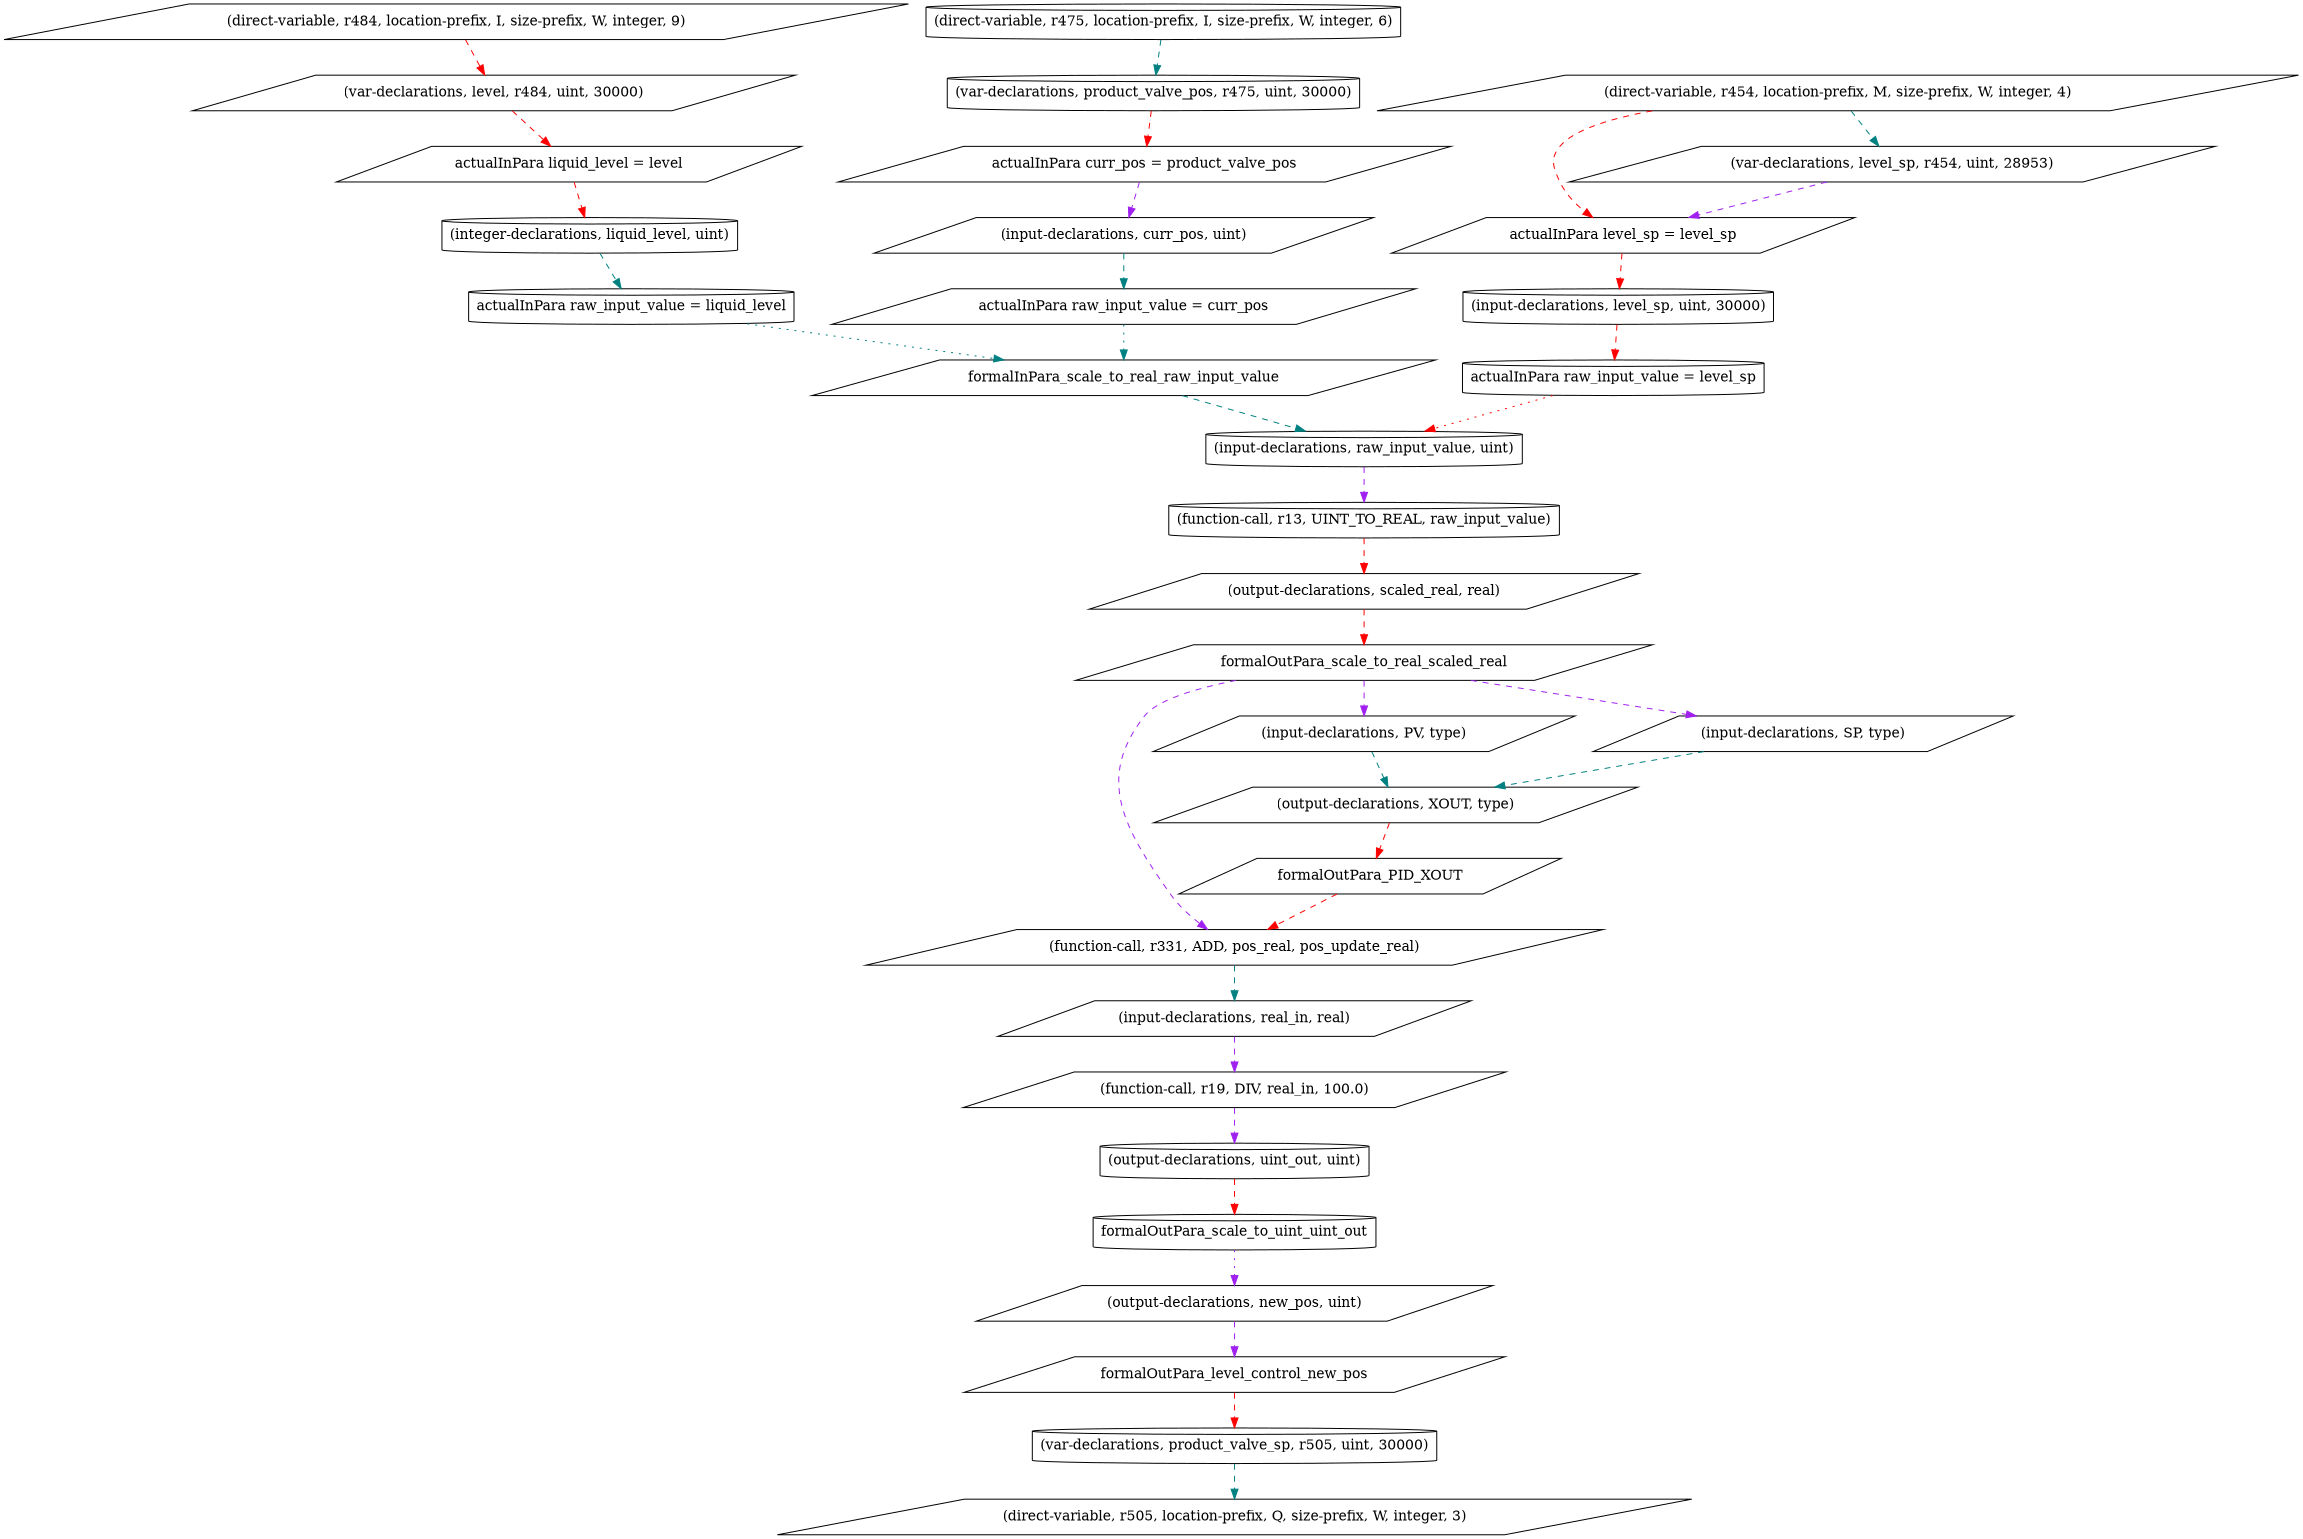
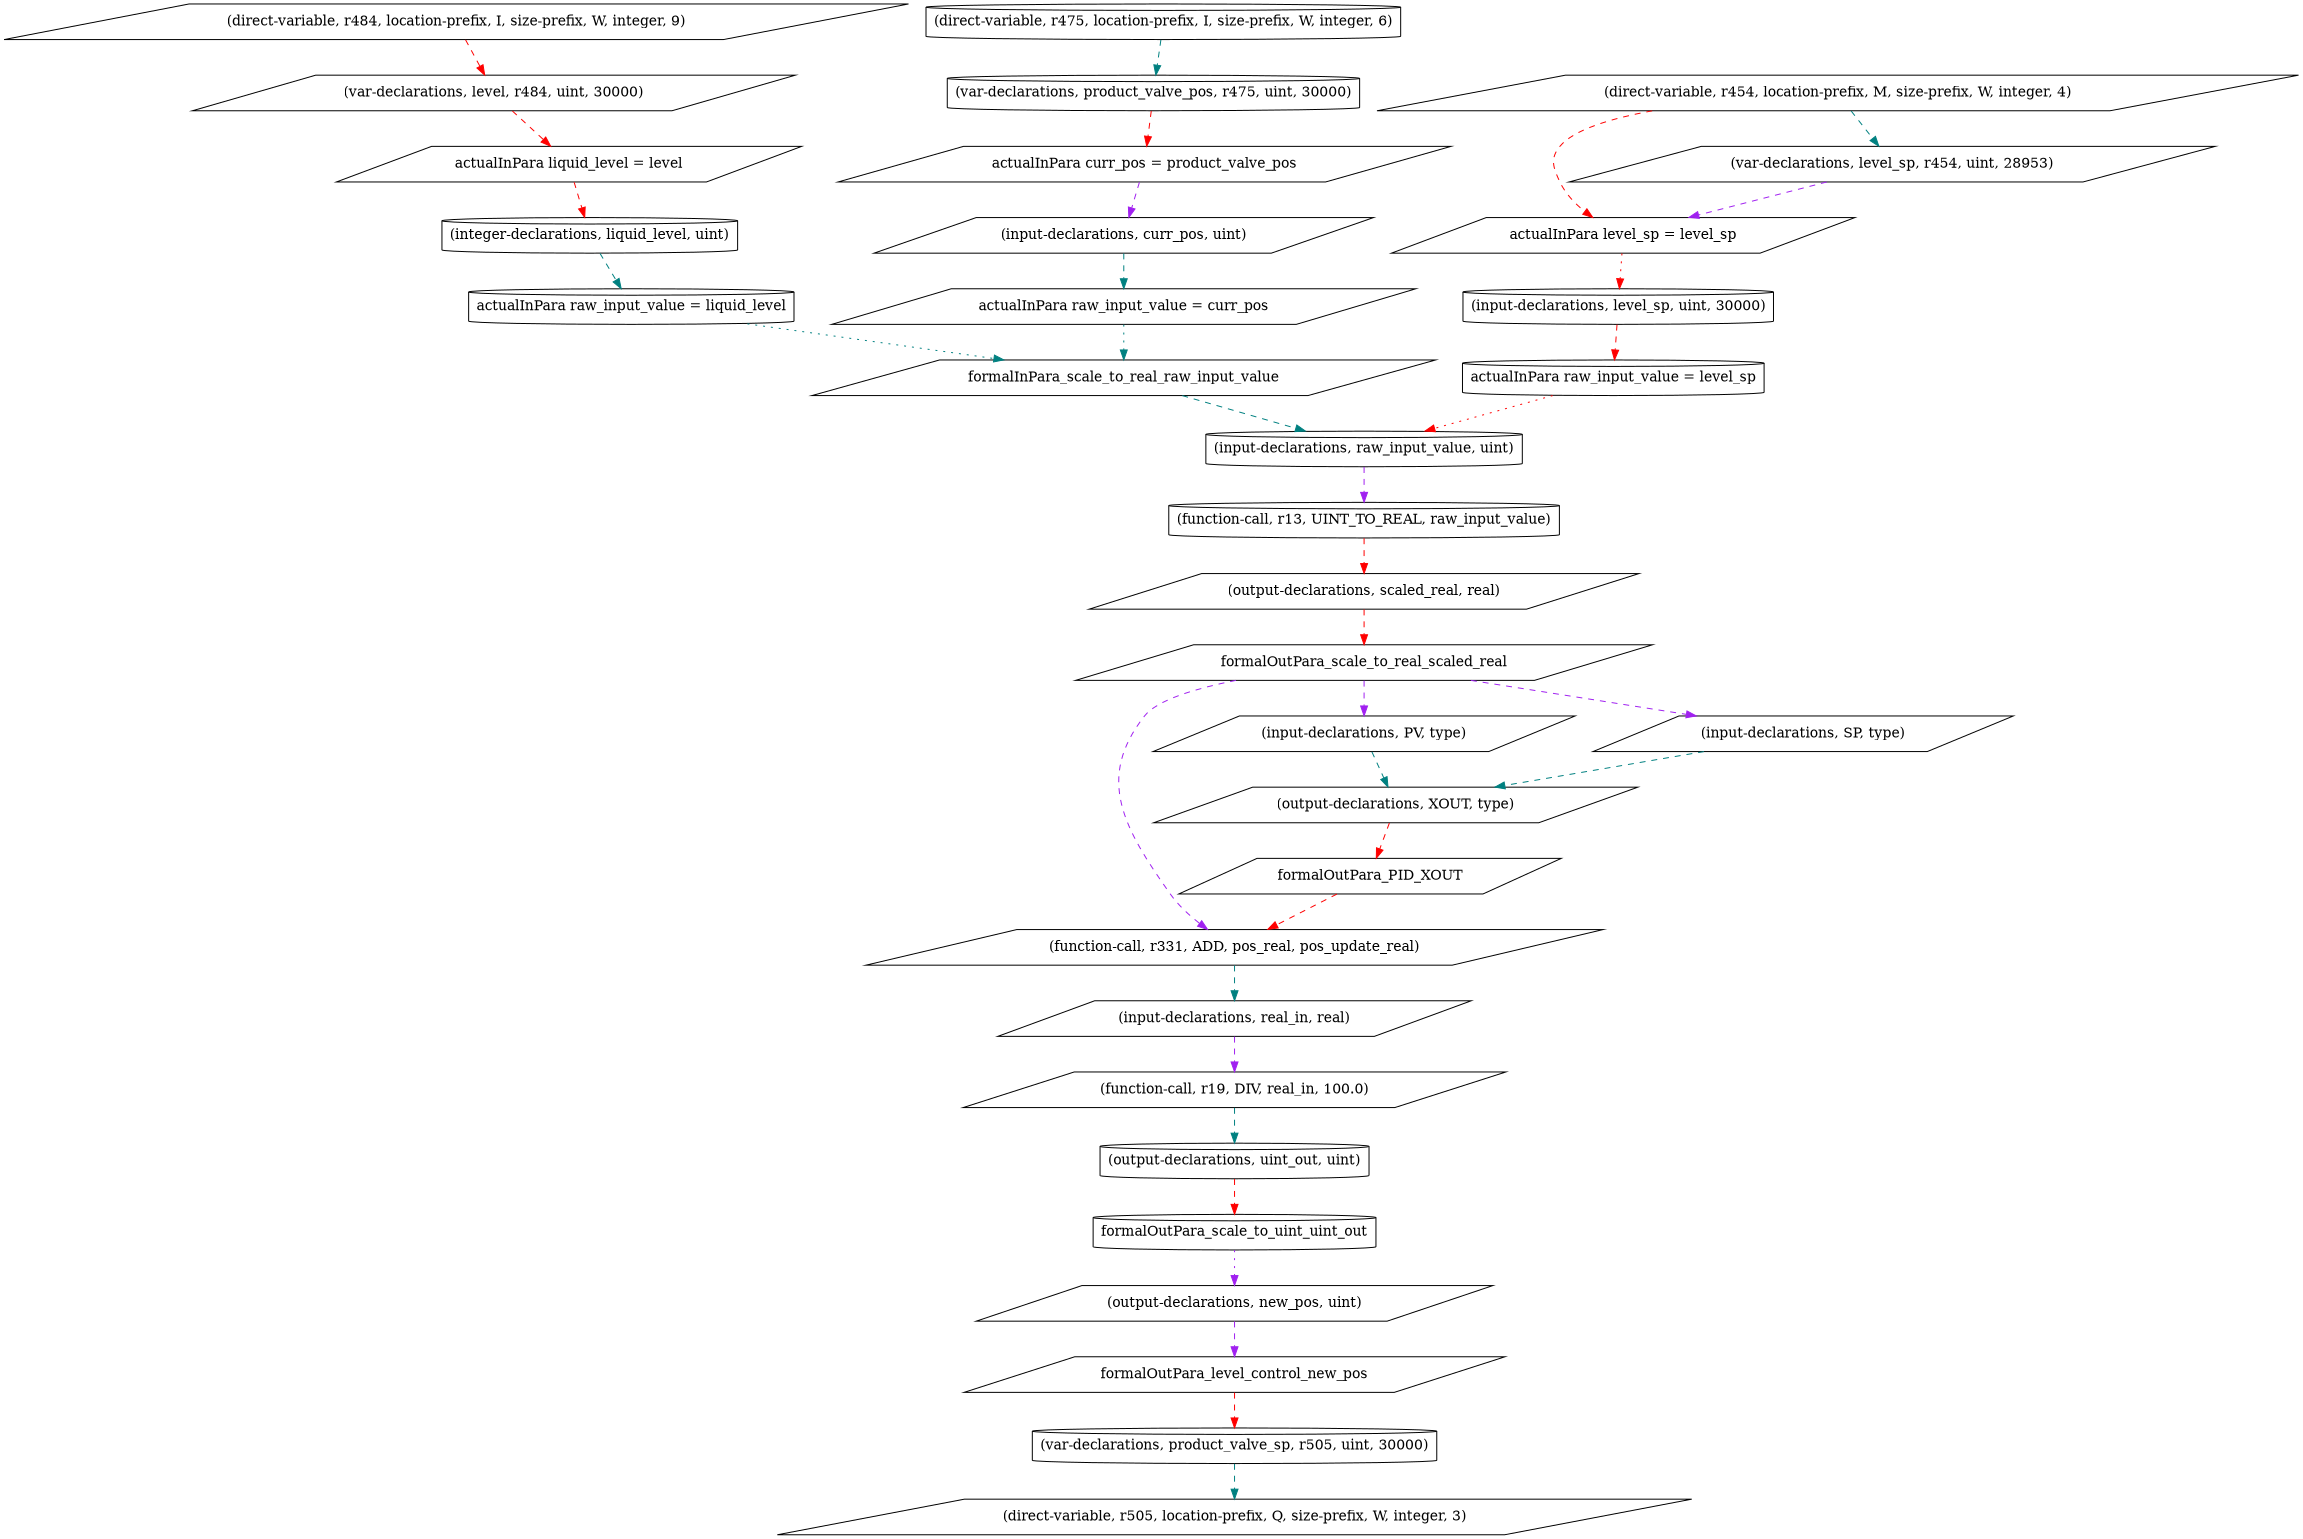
edge "actualInPara level_sp = level_sp" -> "(input-declarations, level_sp, uint, 30000)": style dashed -> dotted
edge "(function-call, r19, DIV, real_in, 100.0)" -> "(output-declarations, uint_out, uint)": color purple -> teal
